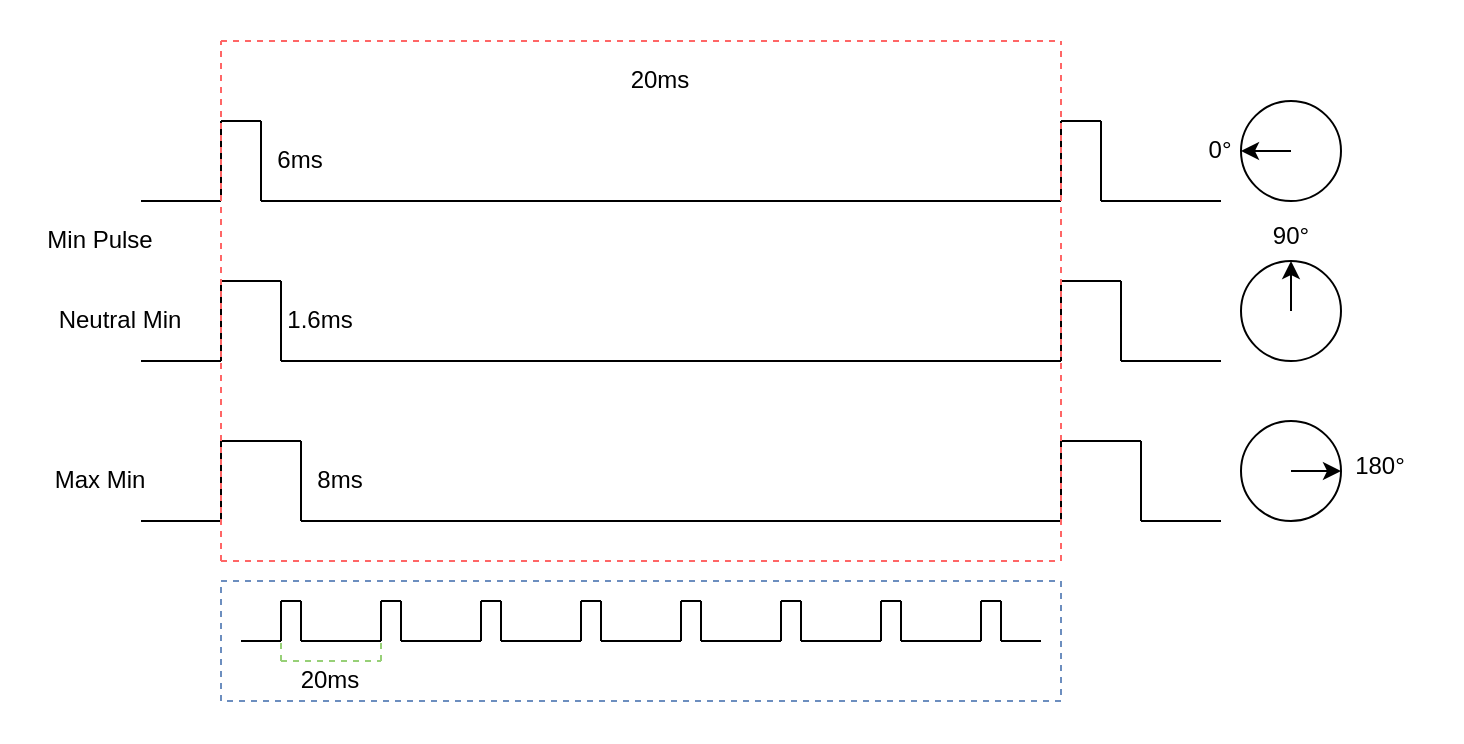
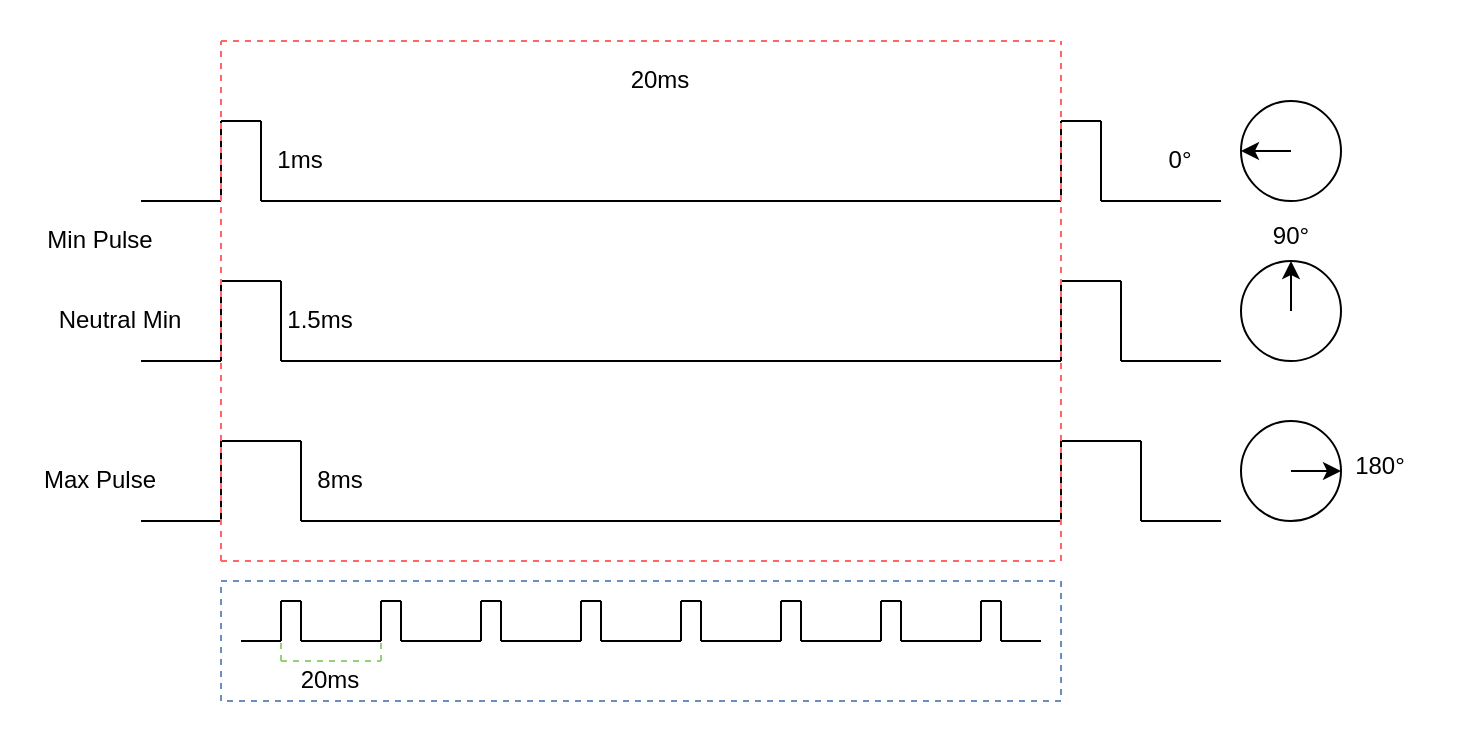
node "0°": moved (1221, 151) -> (1181, 161)
node "6ms": label "6ms" -> "1ms"
node "1.6ms": label "1.6ms" -> "1.5ms"
node "Max Min": label "Max Min" -> "Max Pulse"
